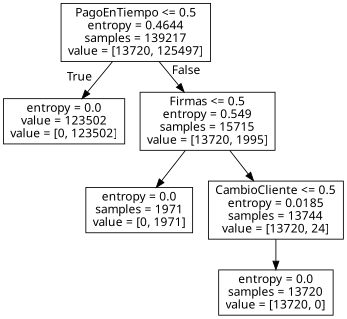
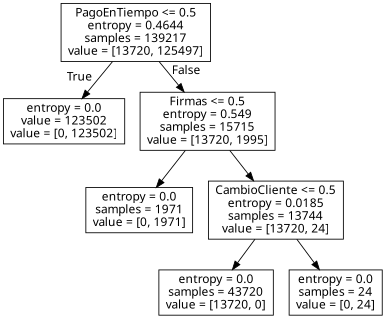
node "entropy = 0.0 samples = 13720 value = [13720, 0]": label "entropy = 0.0 samples = 13720 value = [13720, 0]" -> "entropy = 0.0 samples = 43720 value = [13720, 0]"
node "entropy = 0.0 samples = 24 value = [0, 24]": added
